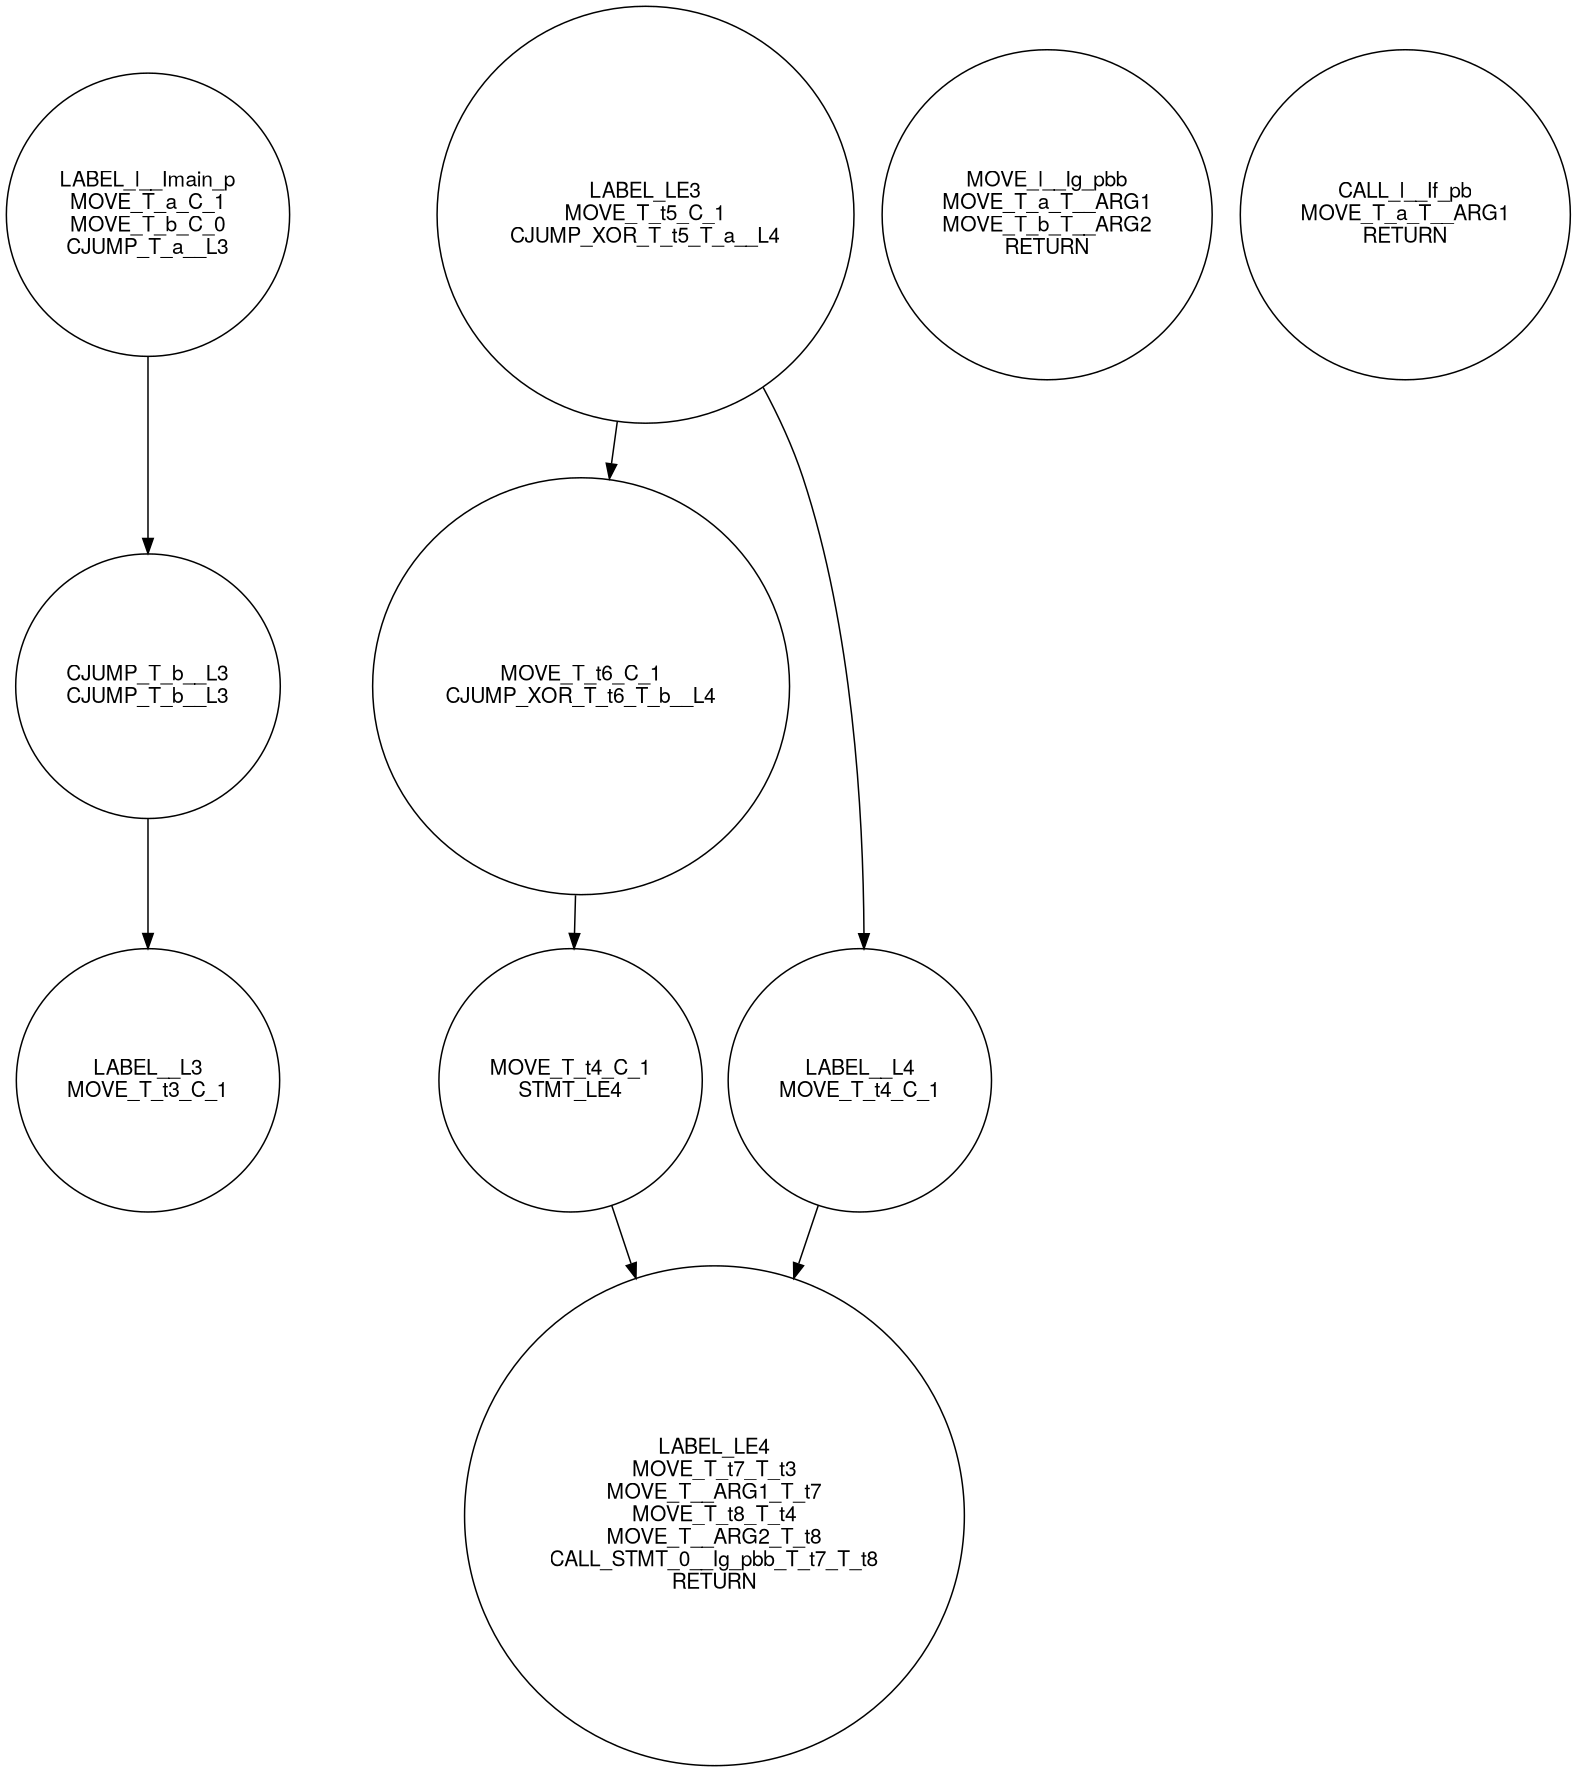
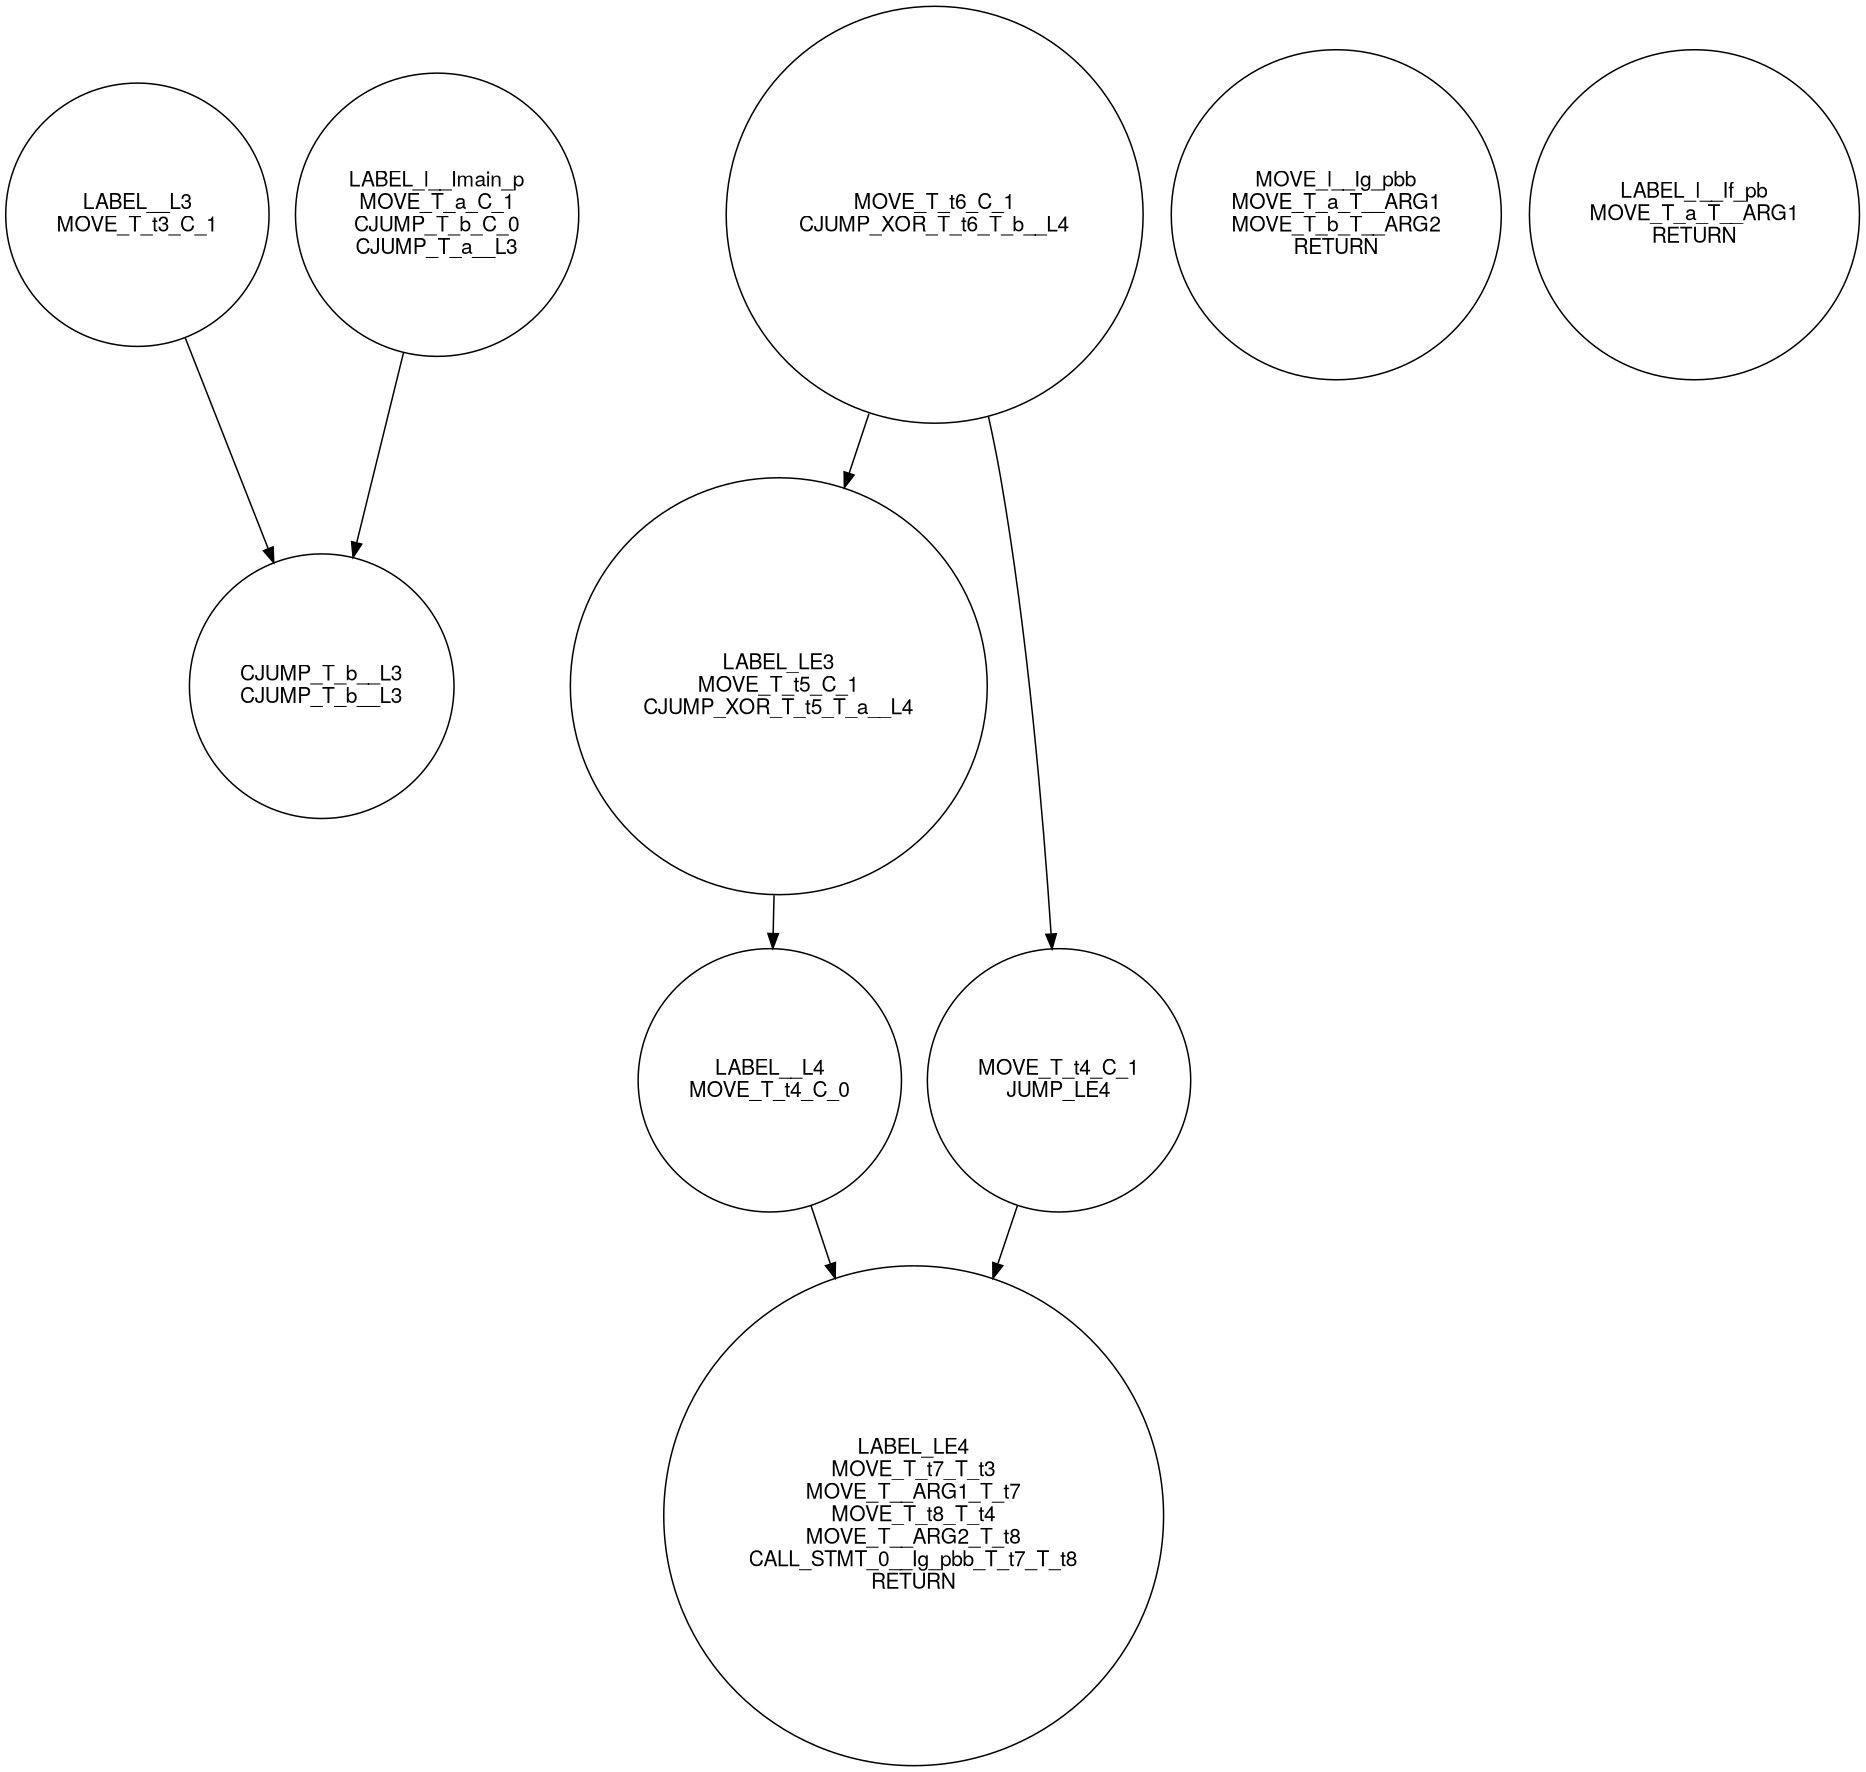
node "LABEL_l__Imain_p MOVE_T_a_C_1 MOVE_T_b_C_0 CJUMP_T_a__L3": label "LABEL_l__Imain_p MOVE_T_a_C_1 MOVE_T_b_C_0 CJUMP_T_a__L3" -> "LABEL_l__Imain_p MOVE_T_a_C_1 CJUMP_T_b_C_0 CJUMP_T_a__L3"
node "CALL_l__If_pb MOVE_T_a_T__ARG1 RETURN": label "CALL_l__If_pb MOVE_T_a_T__ARG1 RETURN" -> "LABEL_l__If_pb MOVE_T_a_T__ARG1 RETURN"
edge "LABEL_LE3 MOVE_T_t5_C_1 CJUMP_XOR_T_t5_T_a__L4" -> "MOVE_T_t6_C_1 CJUMP_XOR_T_t6_T_b__L4": reversed
edge "CJUMP_T_b__L3 CJUMP_T_b__L3" -> "LABEL__L3 MOVE_T_t3_C_1": reversed
node "MOVE_T_t4_C_1 STMT_LE4": label "MOVE_T_t4_C_1 STMT_LE4" -> "MOVE_T_t4_C_1 JUMP_LE4"
node "LABEL__L4 MOVE_T_t4_C_1": label "LABEL__L4 MOVE_T_t4_C_1" -> "LABEL__L4 MOVE_T_t4_C_0"
